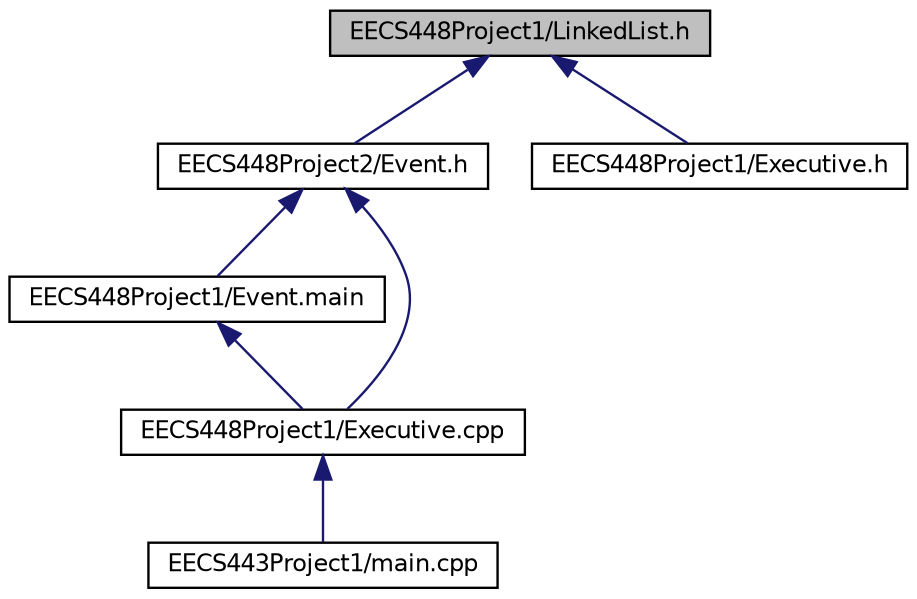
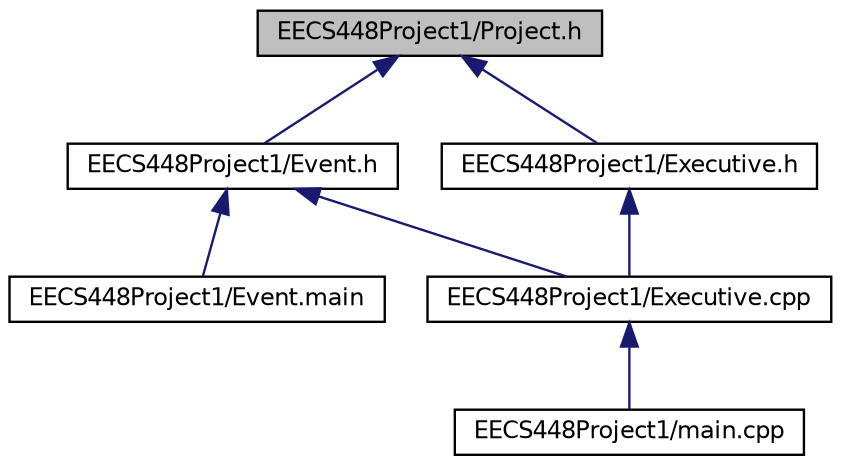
node "EECS448Project1/LinkedList.h": label "EECS448Project1/LinkedList.h" -> "EECS448Project1/Project.h"
node "EECS448Project2/Event.h": label "EECS448Project2/Event.h" -> "EECS448Project1/Event.h"
edge "EECS448Project1/Executive.cpp" -> "EECS448Project1/Event.main": now "EECS448Project1/Executive.cpp" -> "EECS448Project1/Executive.h"
node "EECS443Project1/main.cpp": label "EECS443Project1/main.cpp" -> "EECS448Project1/main.cpp"
